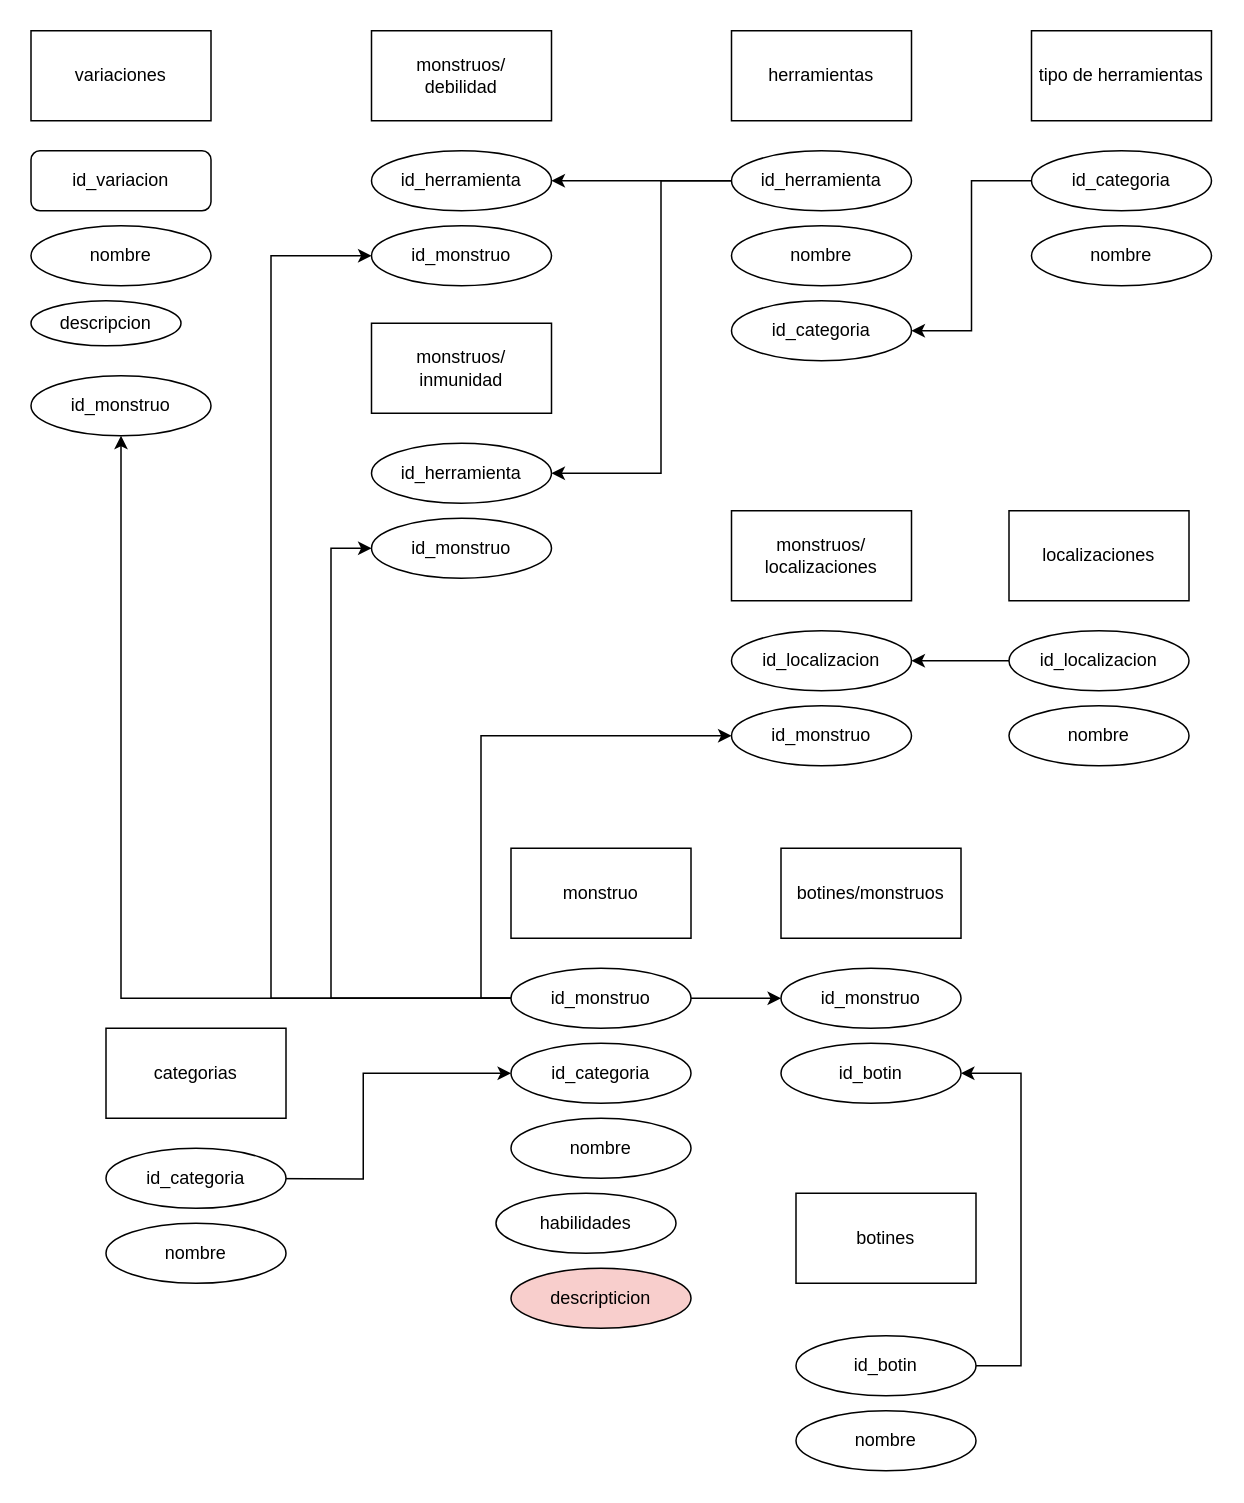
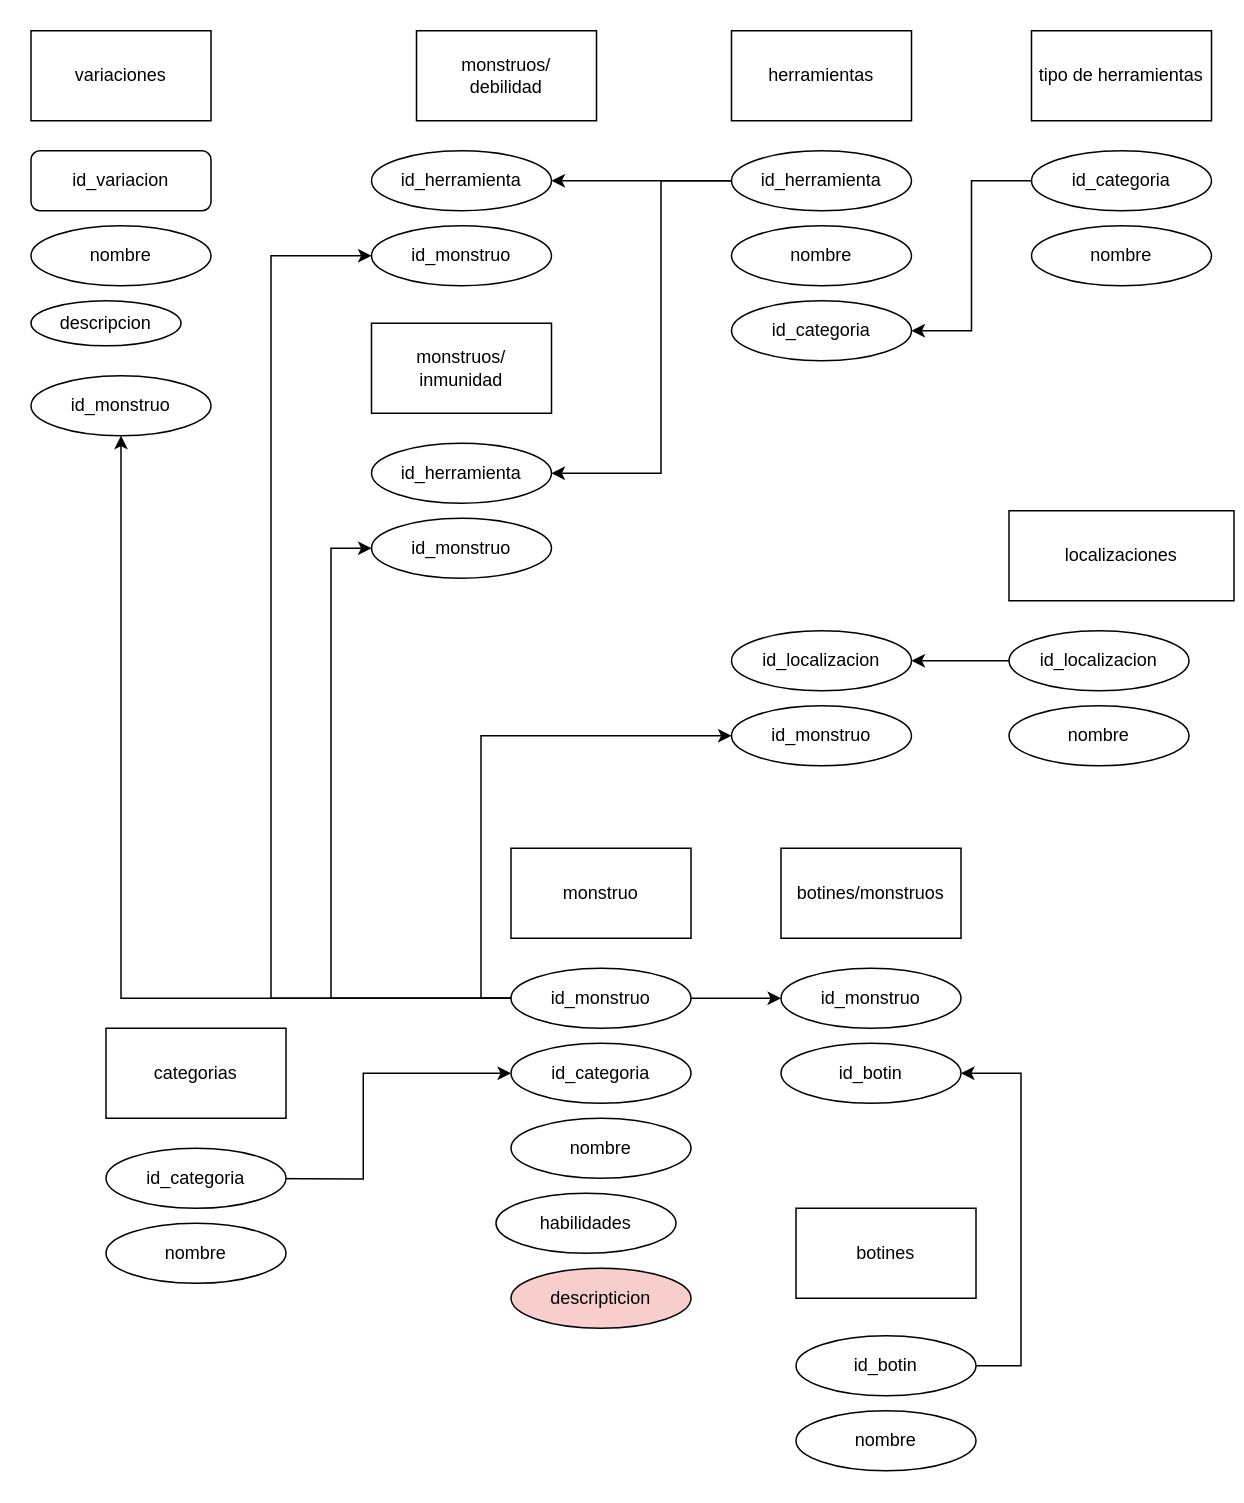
node "monstruos/ debilidad": moved (461, 76) -> (506, 76)
node "monstruos/ localizaciones": removed
node "localizaciones": size 180x90 -> 225x90
node "botines": moved (886, 1238) -> (886, 1253)
